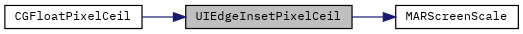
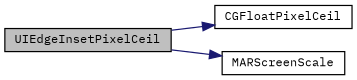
edge "CGFloatPixelCeil" -> "UIEdgeInsetPixelCeil": reversed
